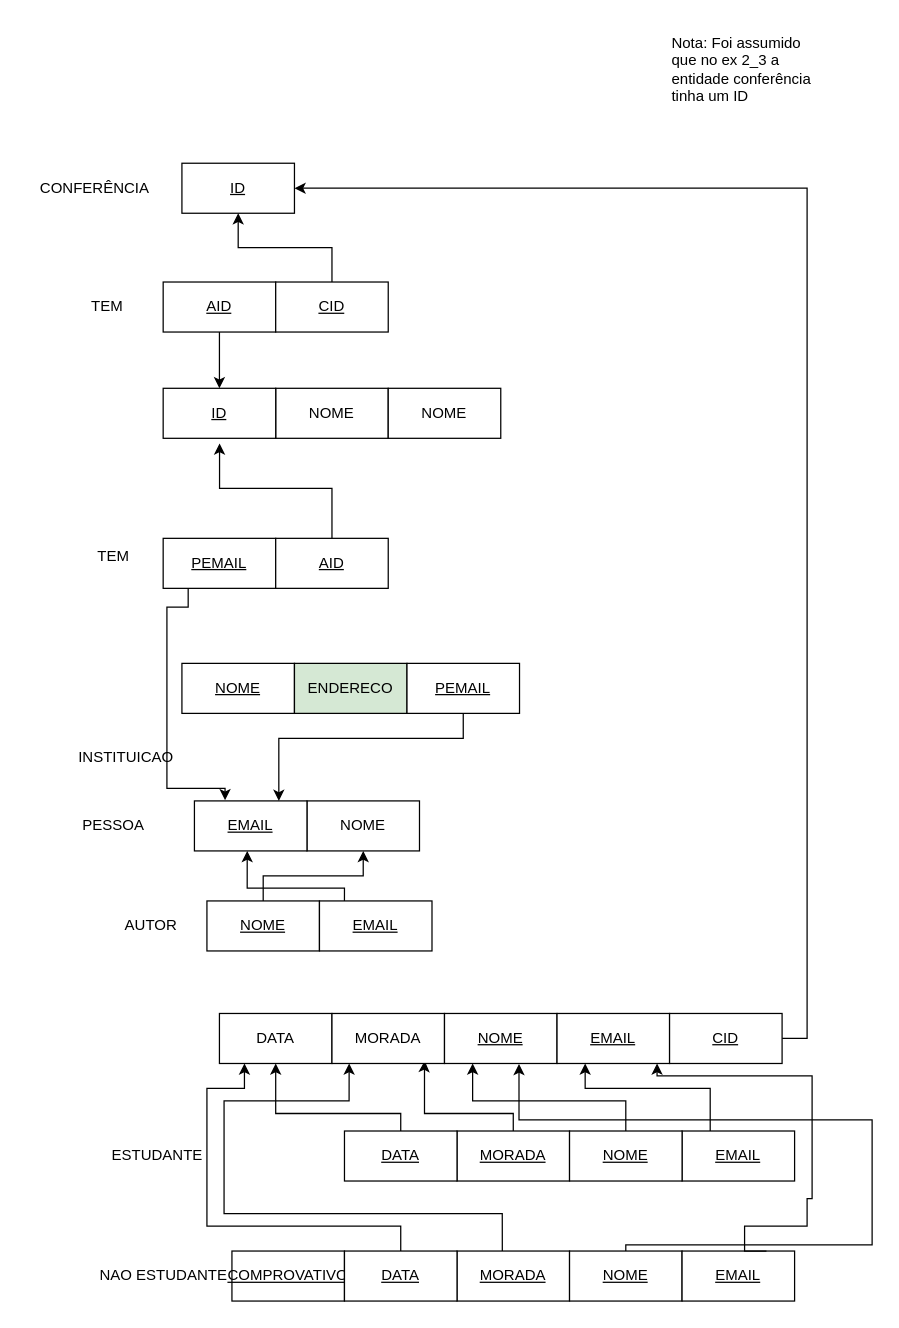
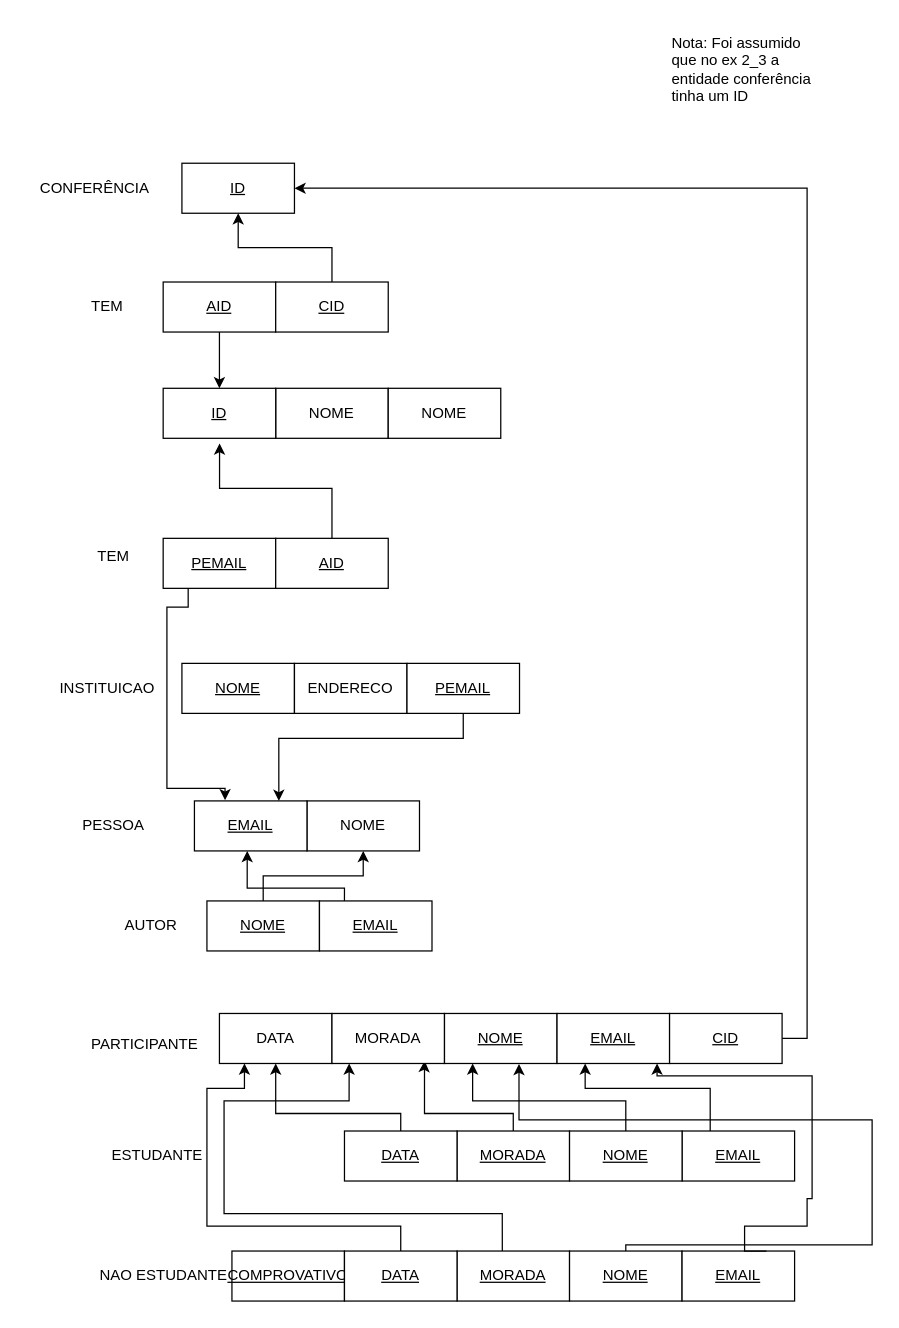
node "ENDERECO": fillcolor #d5e8d4 -> #ffffff
node "INSTITUICAO": moved (126, 757) -> (107, 688)
node "PARTICIPANTE": added
